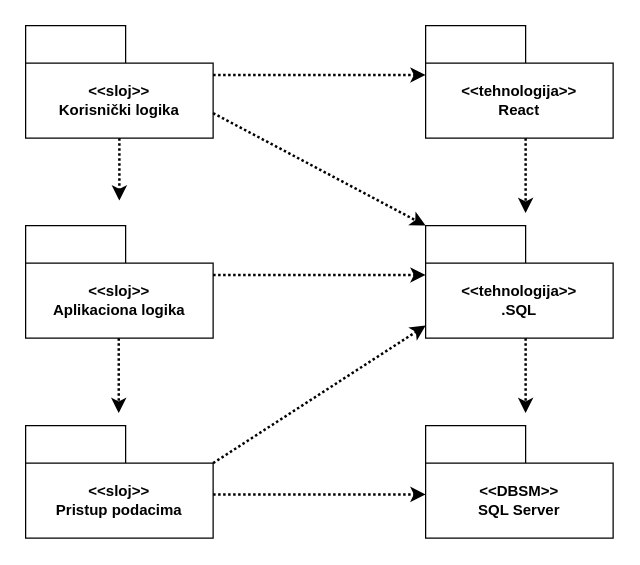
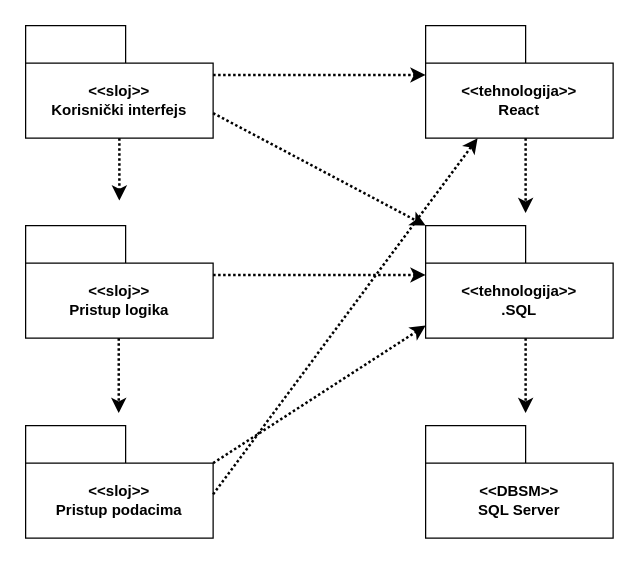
node "<<sloj>> Korisnički logika": label "<<sloj>> Korisnički logika" -> "<<sloj>> Korisnički interfejs"
node "<<sloj>> Aplikaciona logika": label "<<sloj>> Aplikaciona logika" -> "<<sloj>> Pristup logika"
edge "<<sloj>> Pristup podacima" -> "<<DBSM>> SQL Server": now "<<sloj>> Pristup podacima" -> "<<tehnologija>> React"
